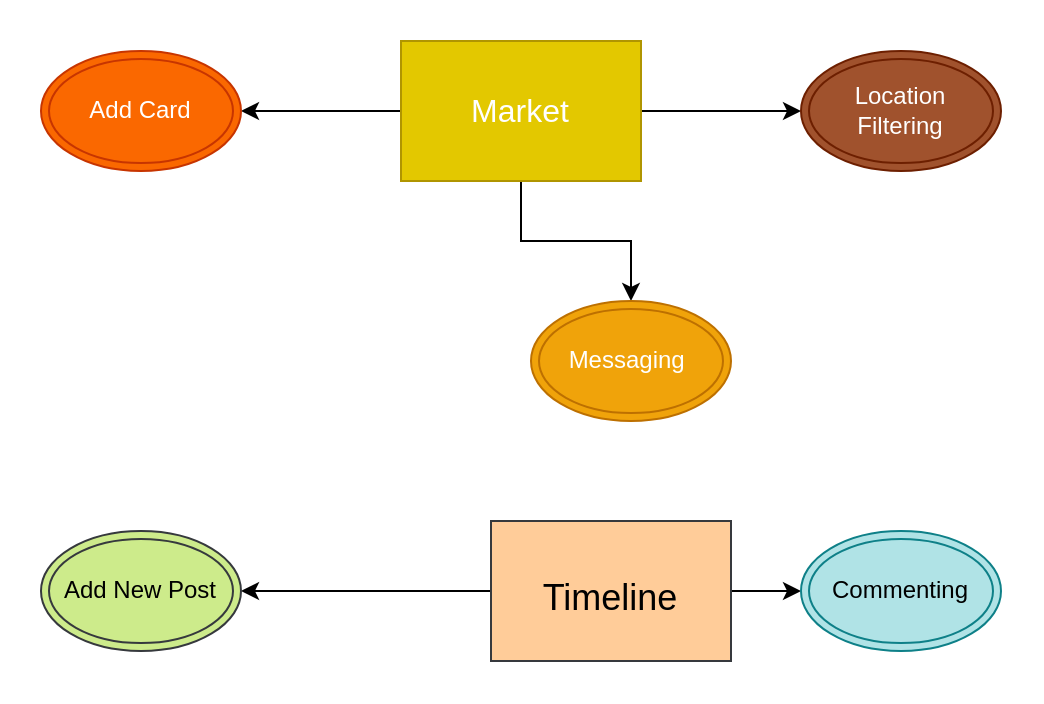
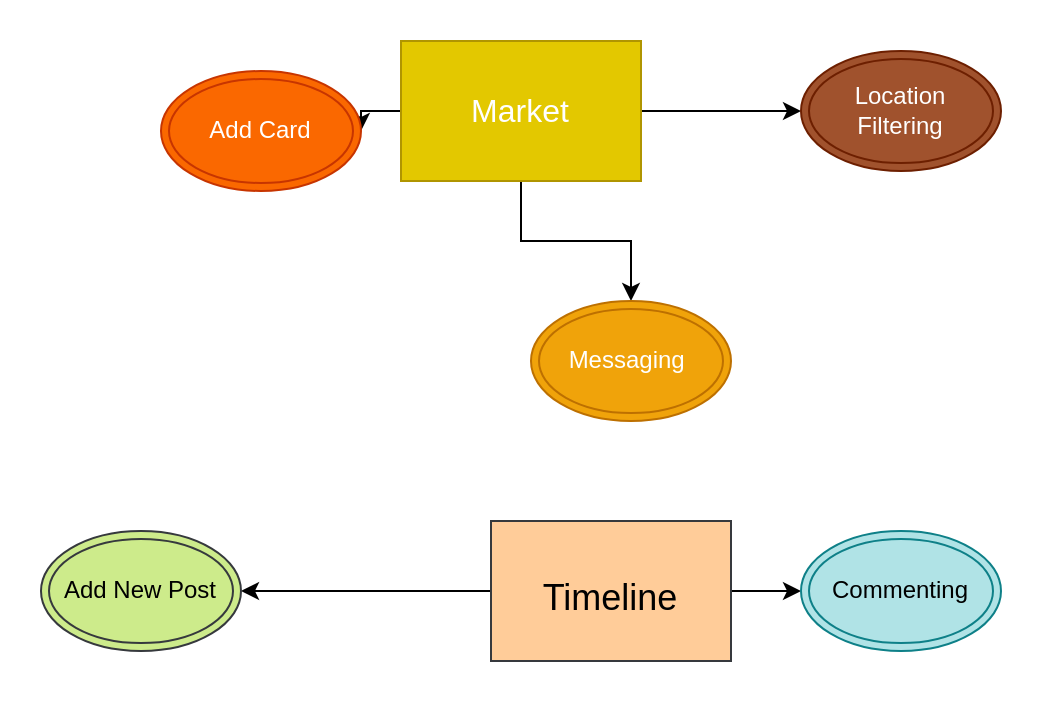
node "Add Card": moved (141, 111) -> (261, 131)
